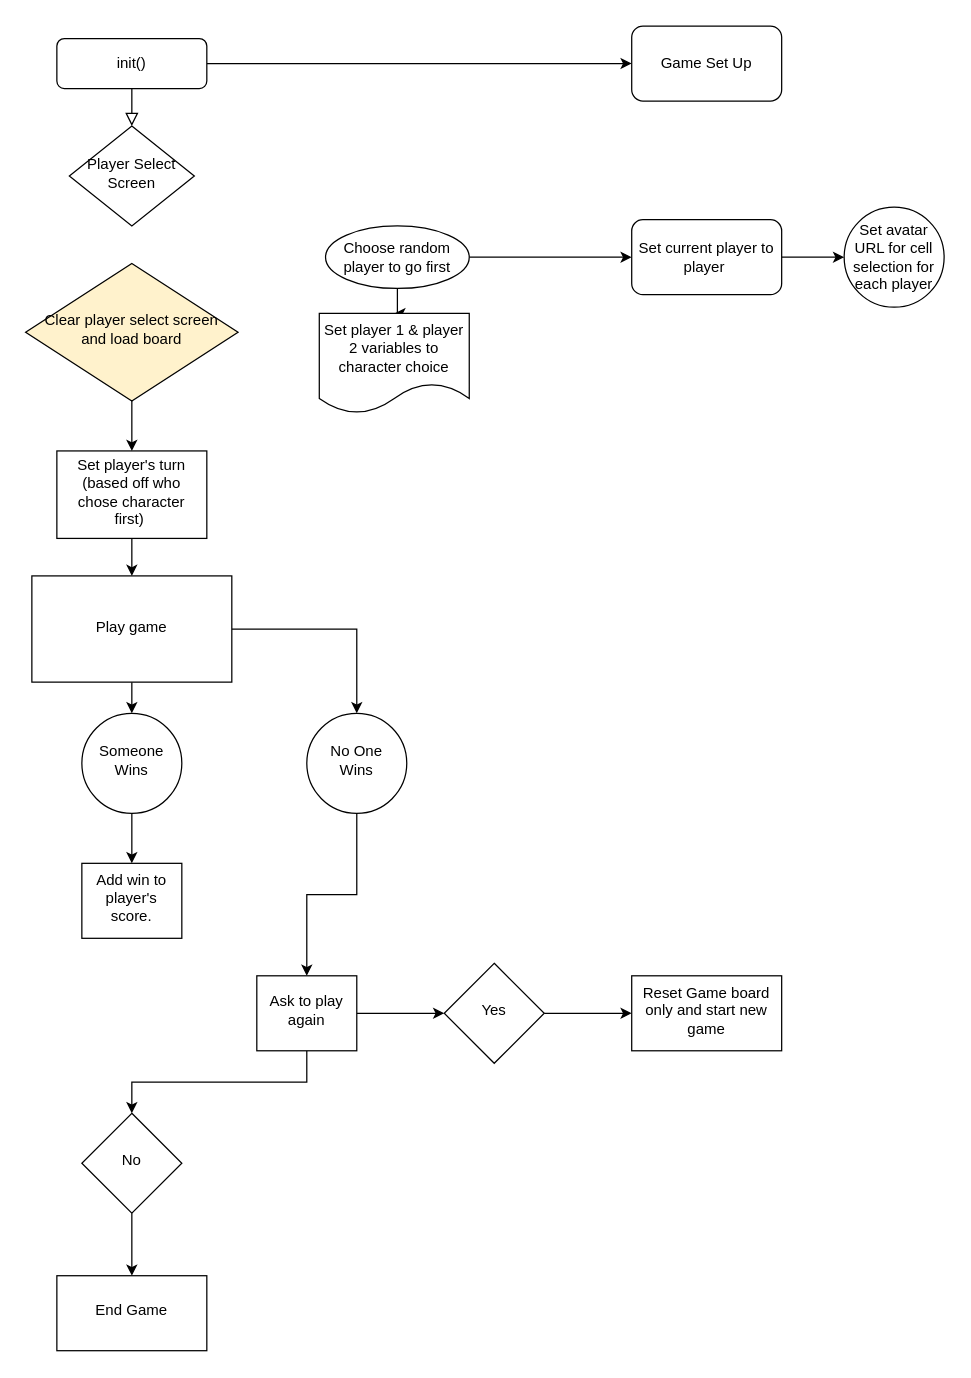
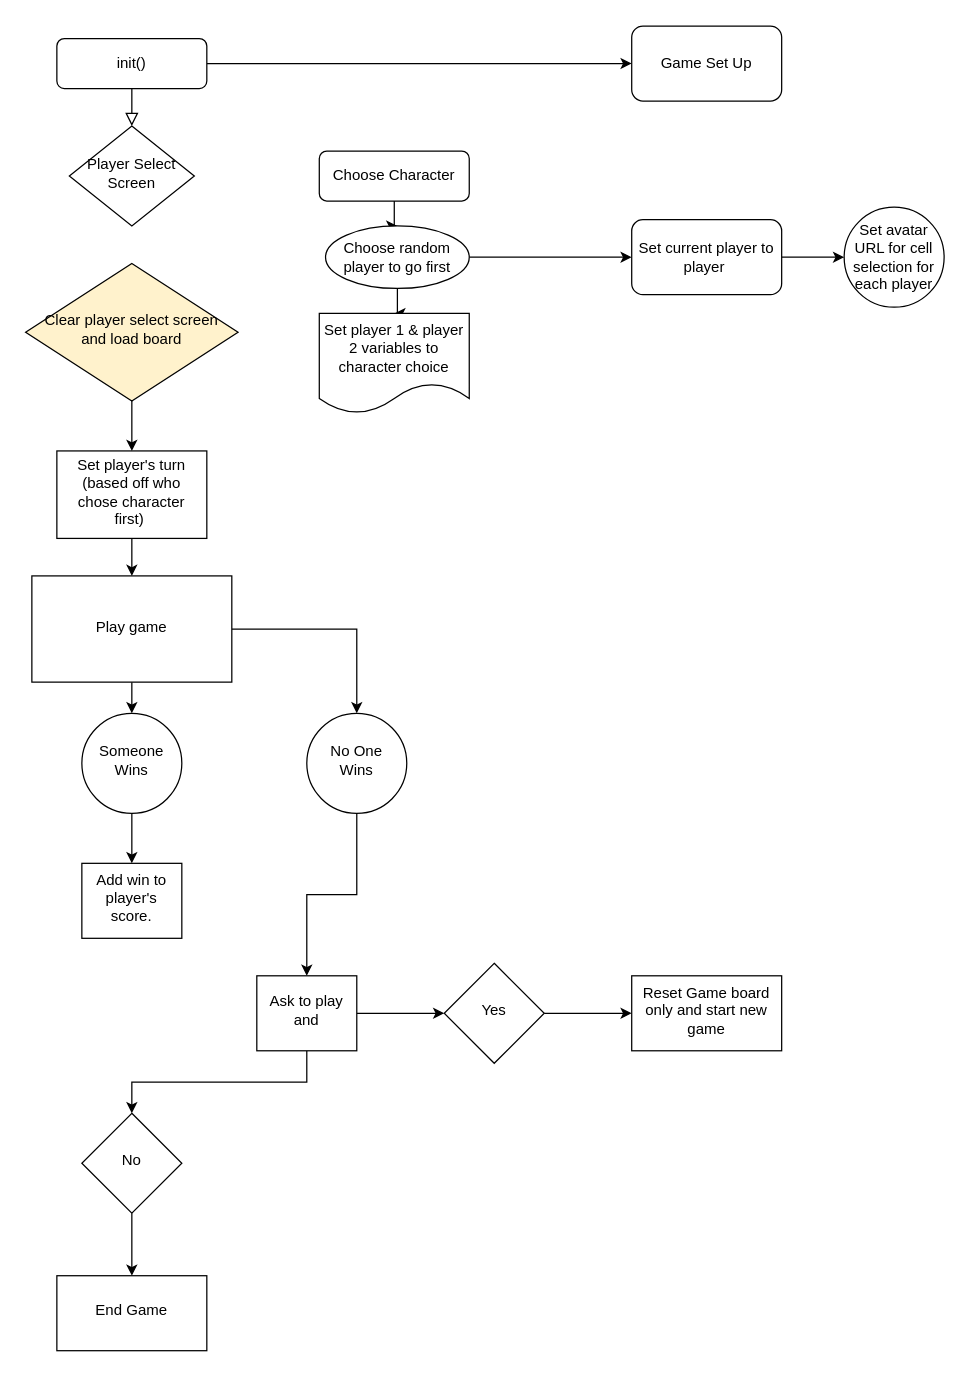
node "Choose Character": added
edge "Choose Character" -> "Choose random player to go first": added
node "Ask to play again": label "Ask to play again" -> "Ask to play and"
